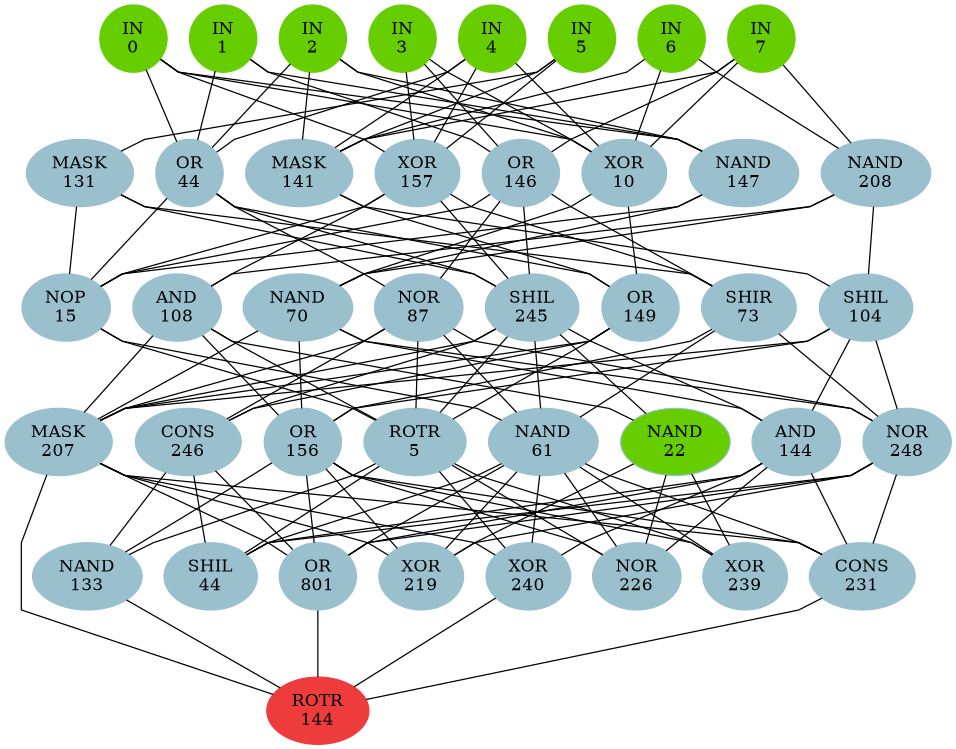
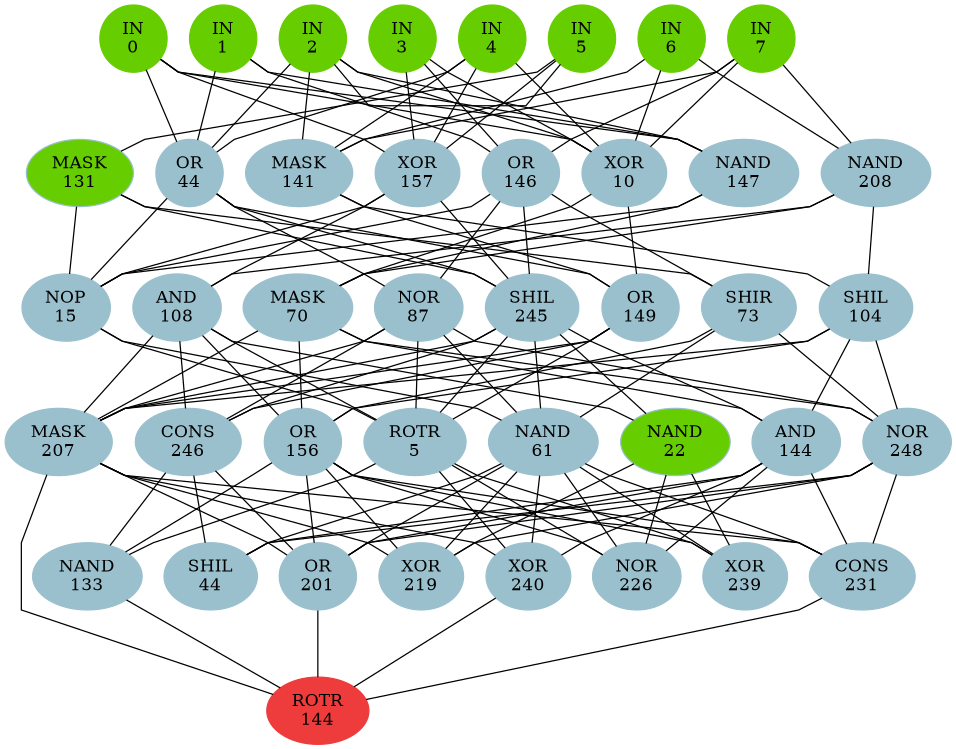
edge "IN 5" -- "MASK 141": now "IN 5" -- "IN 2"
node "MASK 131": fillcolor lightblue3 -> chartreuse3
edge "XOR 157" -- "SHIR 73": removed
node "NAND 70": label "NAND 70" -> "MASK 70"
edge "AND 108" -- "CONS 246": added
edge "ROTR 5" -- "SHIL 44": removed
node "OR 801": label "OR 801" -> "OR 201"
